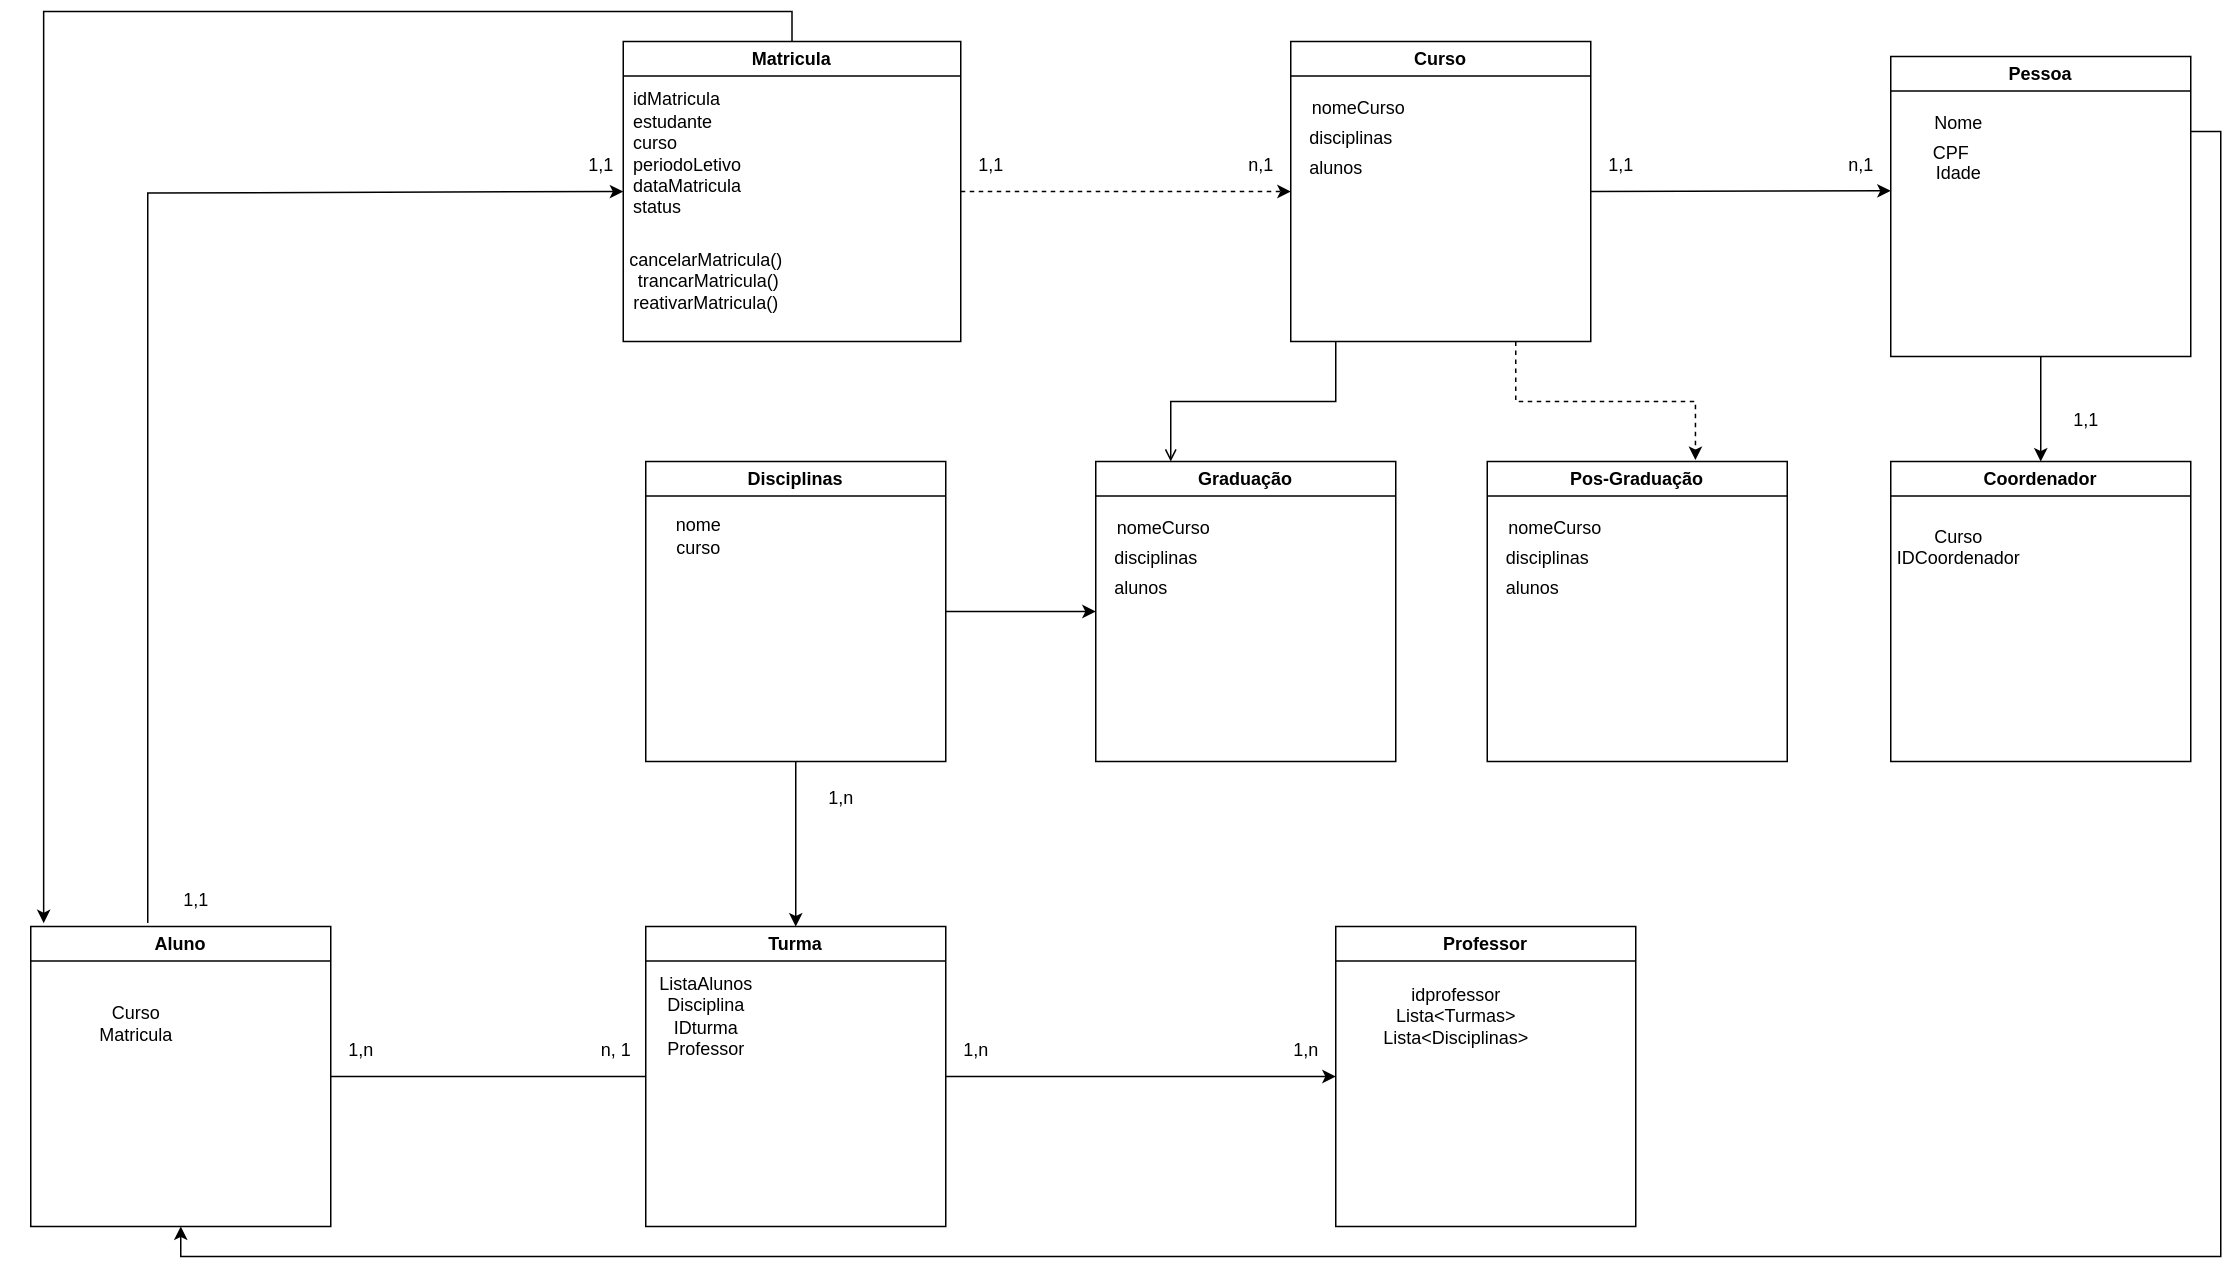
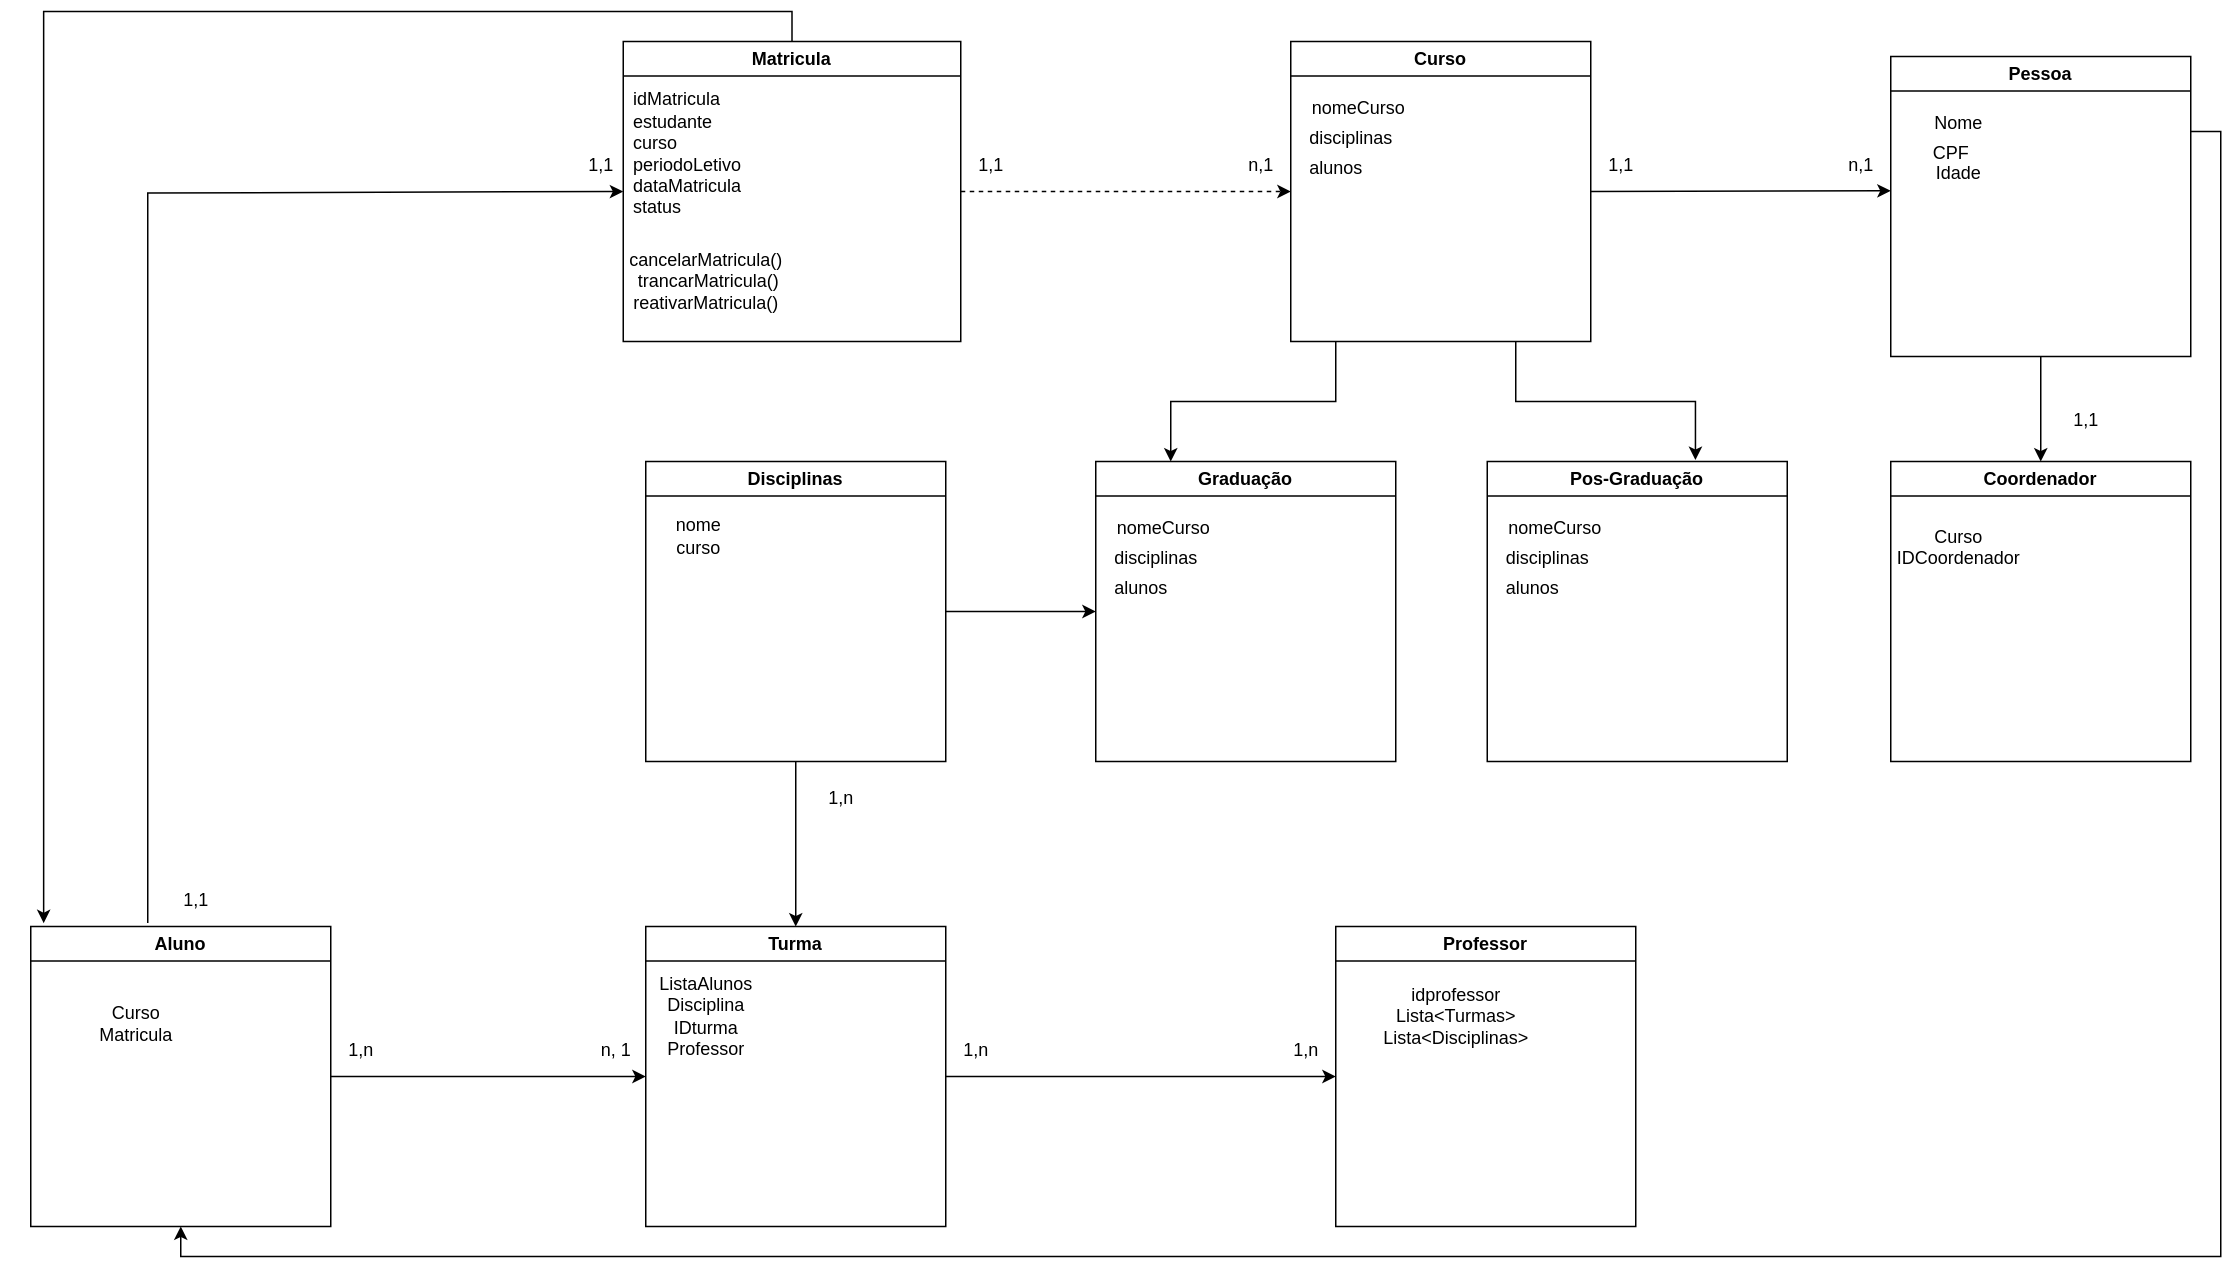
edge "Curso" -> "Pos-Graduação": style dashed -> solid
edge "Curso" -> "Graduação": arrowhead open -> classic
edge "Aluno" -- "Turma": arrowhead none -> classic
